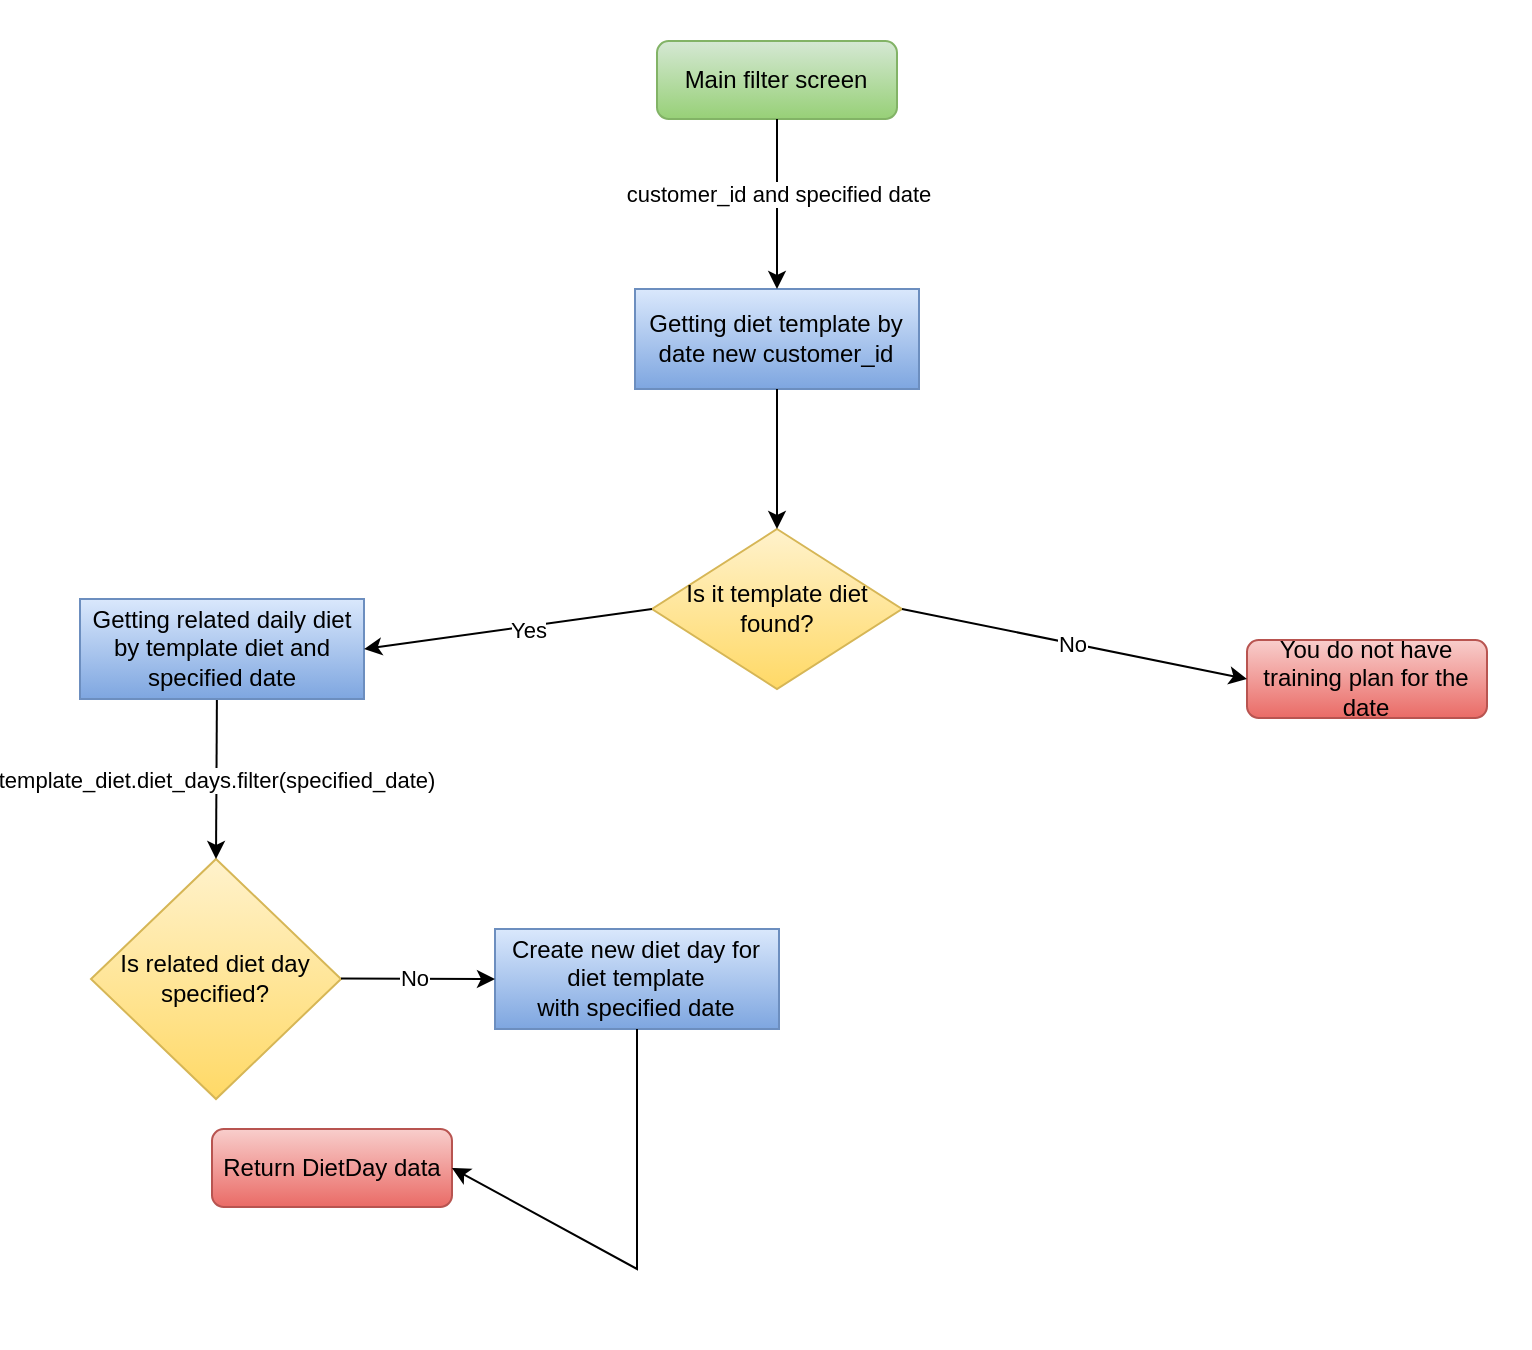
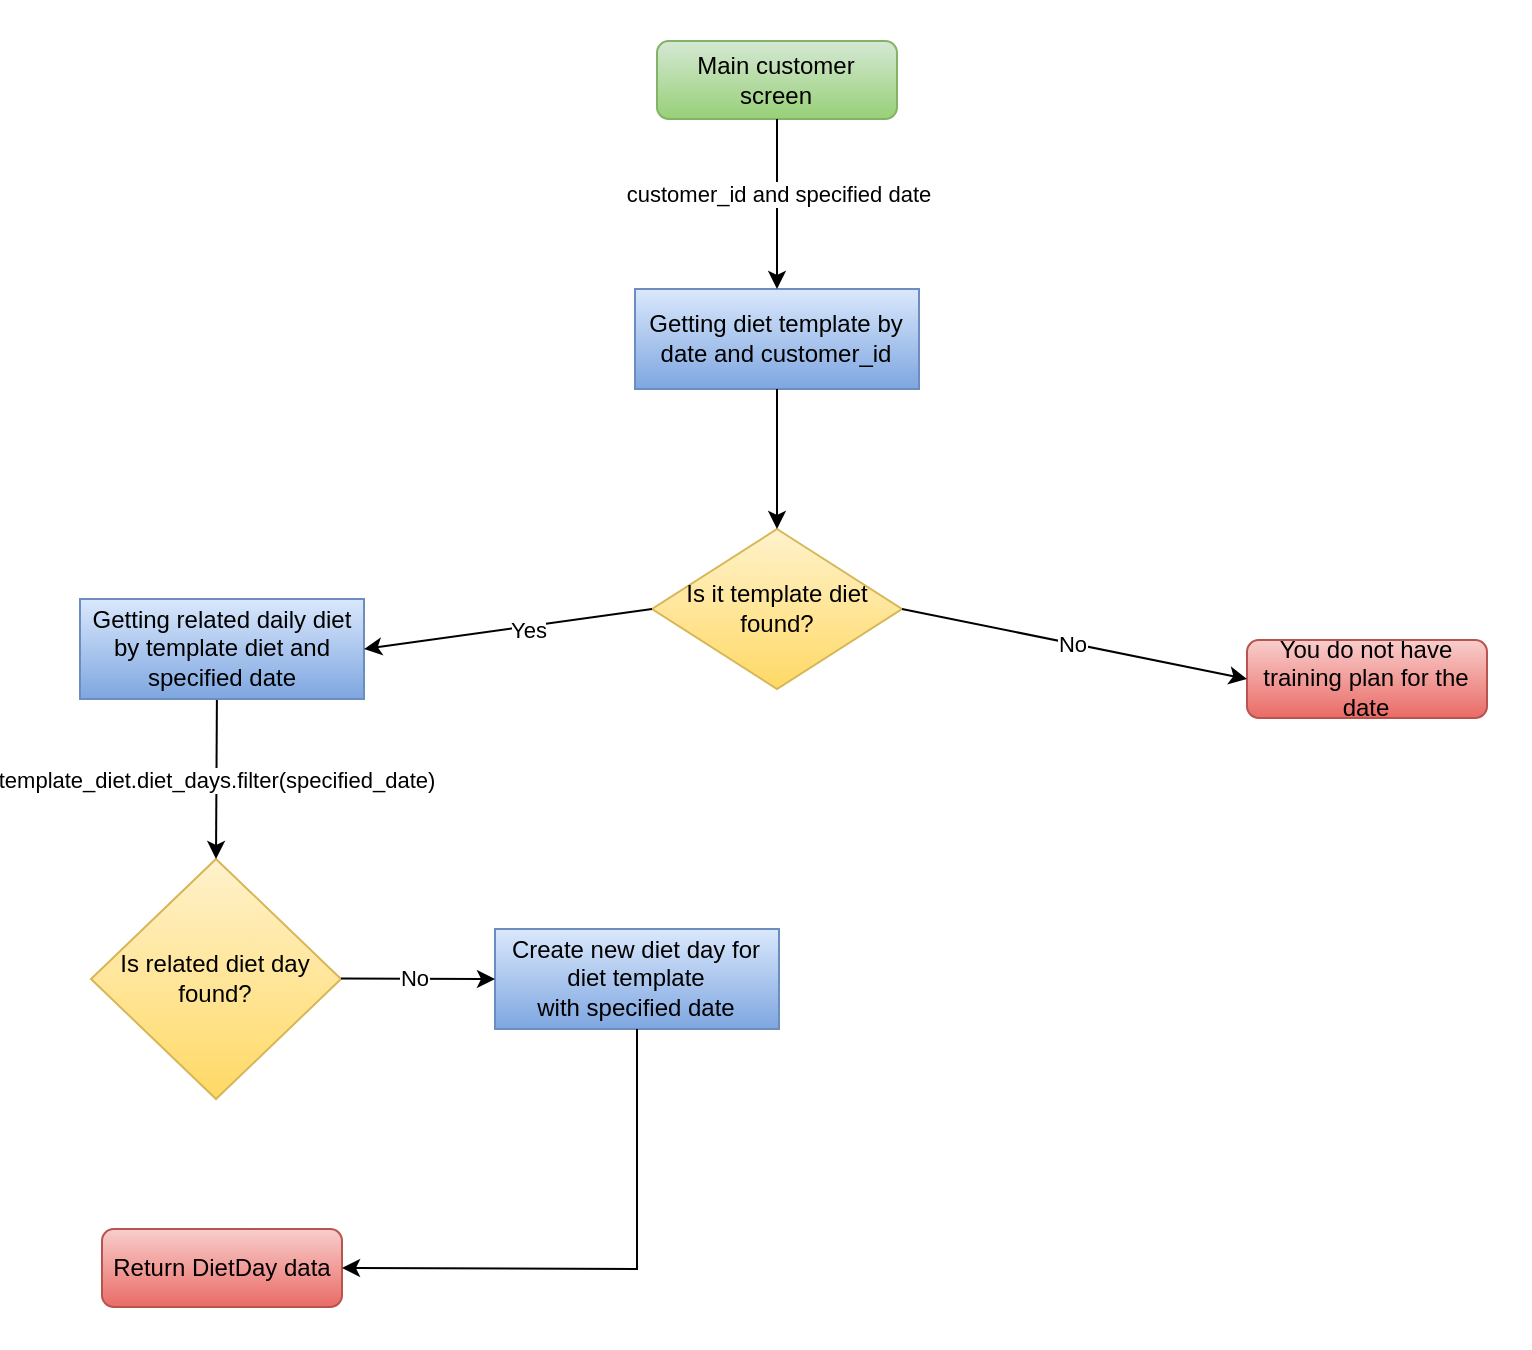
node "Main filter screen": label "Main filter screen" -> "Main customer screen"
node "Getting diet template by date new customer_id": label "Getting diet template by date new customer_id" -> "Getting diet template by date and customer_id"
node "Is related diet day specified?": label "Is related diet day specified?" -> "Is related diet day found?"
node "Return DietDay data": moved (332, 1168) -> (222, 1268)
